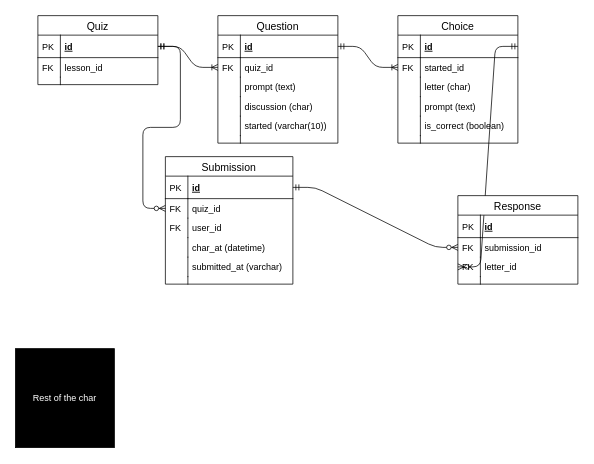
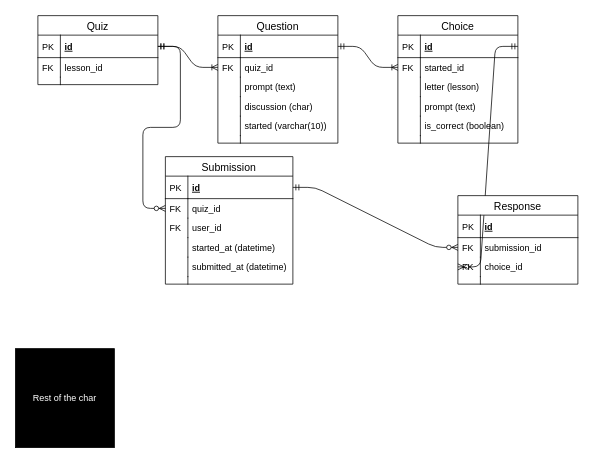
node "letter (char)": label "letter (char)" -> "letter (lesson)"
node "char_at (datetime)": label "char_at (datetime)" -> "started_at (datetime)"
node "submitted_at (varchar)": label "submitted_at (varchar)" -> "submitted_at (datetime)"
node "letter_id": label "letter_id" -> "choice_id"
